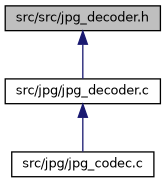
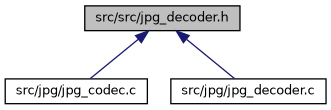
edge "src/jpg/jpg_codec.c" -> "src/jpg/jpg_decoder.c": now "src/jpg/jpg_codec.c" -> "src/src/jpg_decoder.h"
